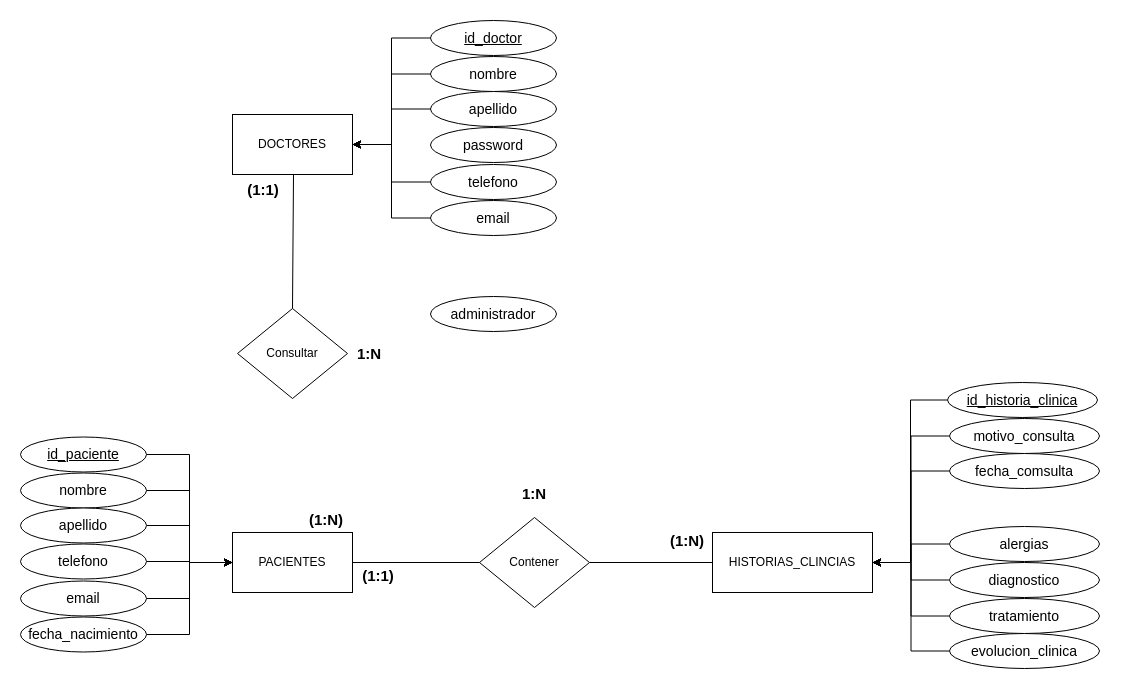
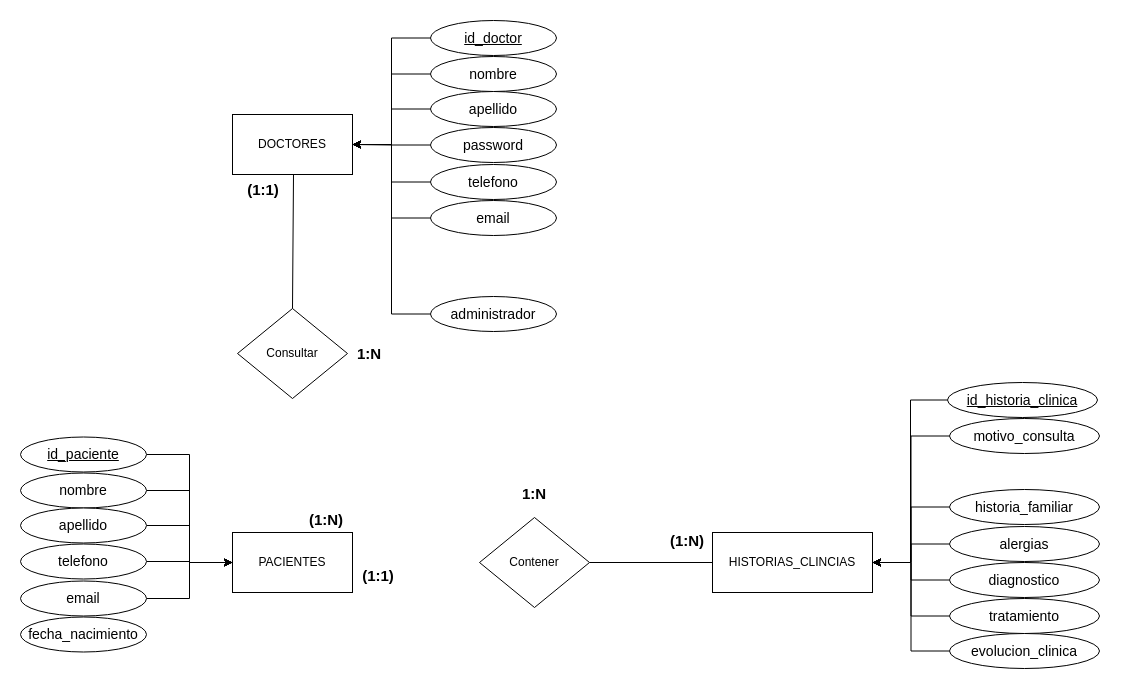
edge "password" -> "DOCTORES": added
edge "administrador" -> "DOCTORES": added
edge "fecha_comsulta" -> "HISTORIAS_CLINCIAS": removed
node "fecha_comsulta": removed
edge "historia_familiar" -> "HISTORIAS_CLINCIAS": added
node "historia_familiar": added
edge "PACIENTES" -- "Contener": removed
edge "fecha_nacimiento" -> "PACIENTES": removed
